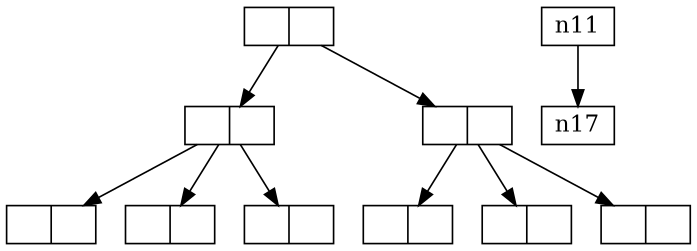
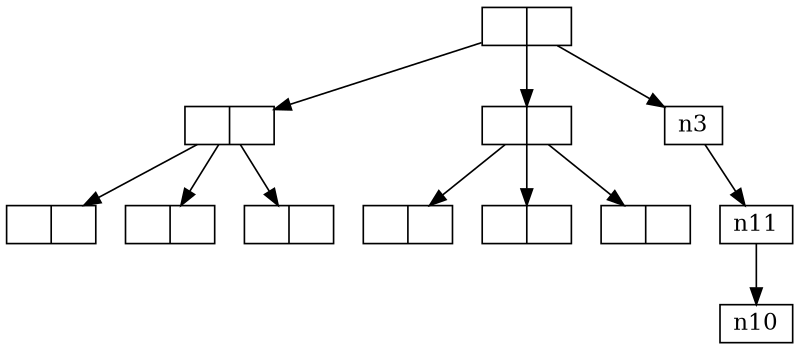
node "n17": label "n17" -> "n10"
node "n3": added
